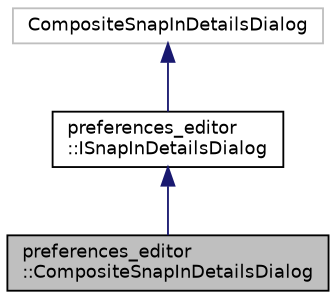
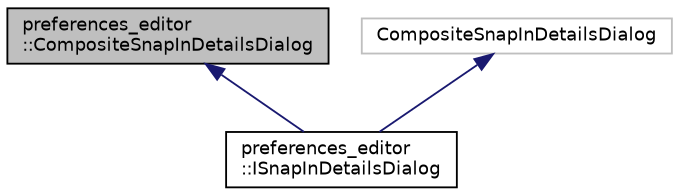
edge "preferences_editor ::CompositeSnapInDetailsDialog" -> "preferences_editor ::ISnapInDetailsDialog": reversed
